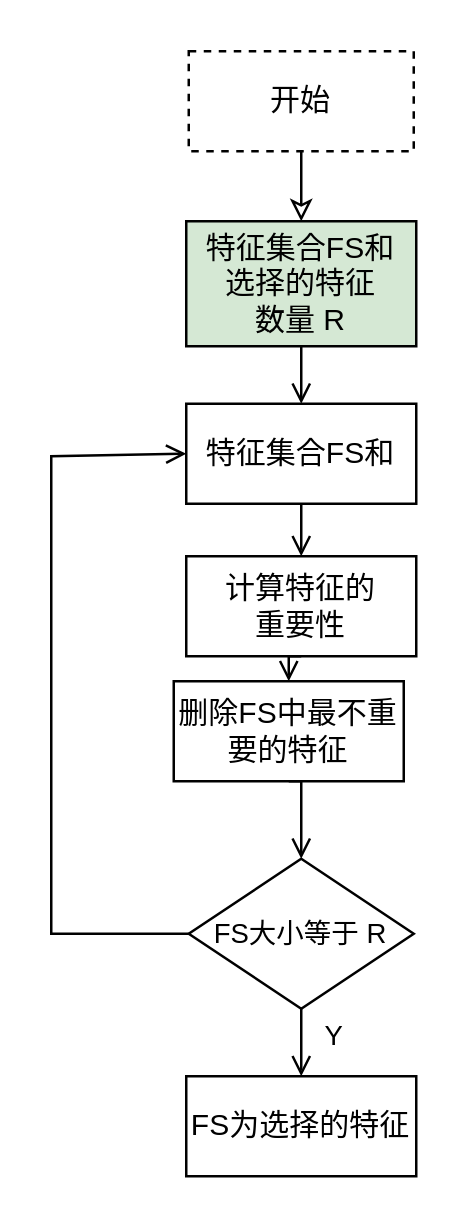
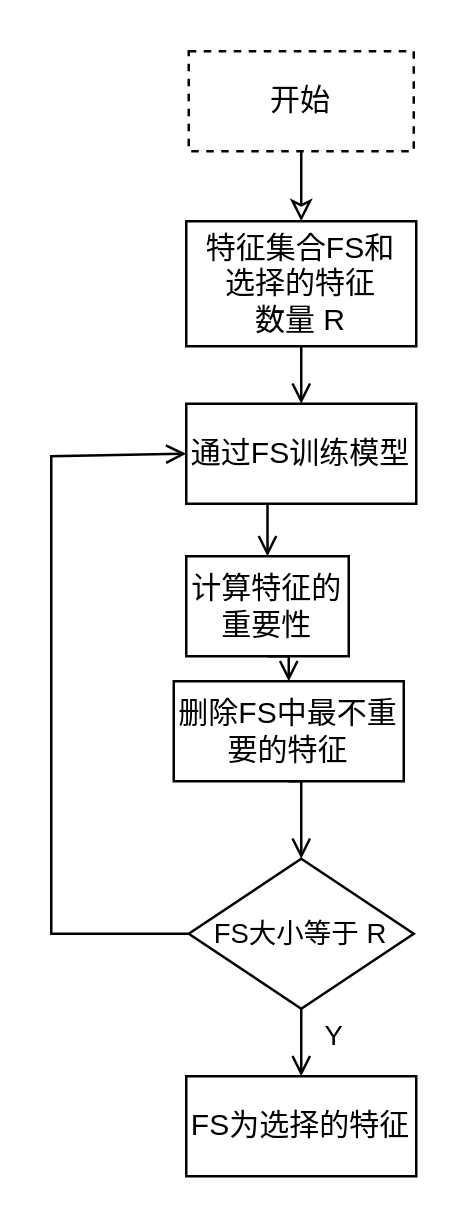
node "特征集合FS和 选择的特征 数量 R": fillcolor #d5e8d4 -> #ffffff
node "特征集合FS和": label "特征集合FS和" -> "通过FS训练模型"
node "计算特征的 重要性": size 230x100 -> 163x100
